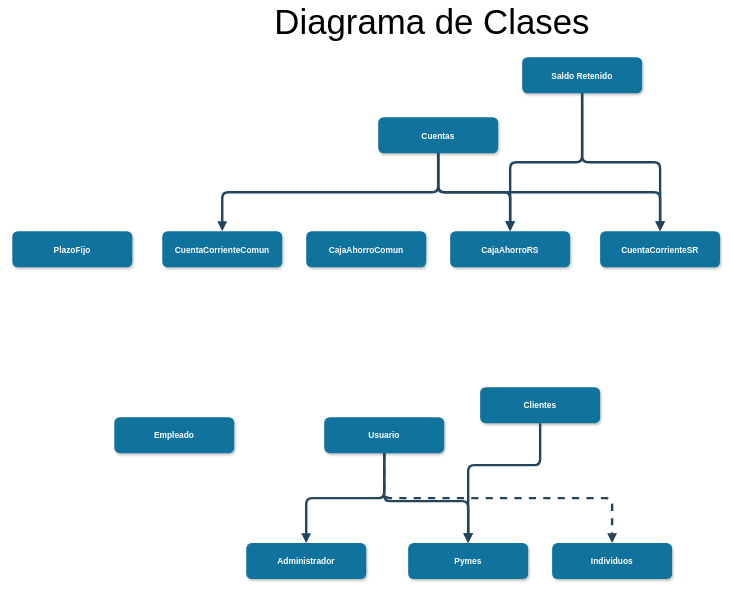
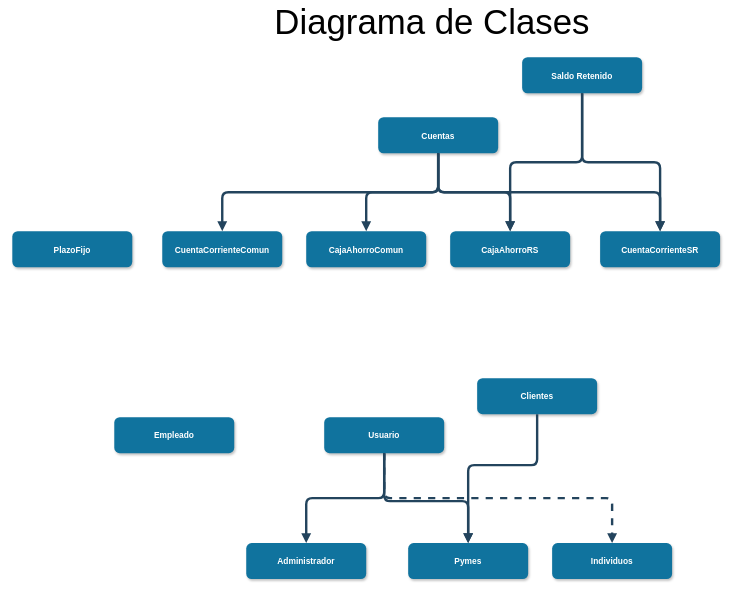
edge "Cuentas" -> "CajaAhorroComun": added
node "Clientes": moved (540, 405) -> (537, 396)
